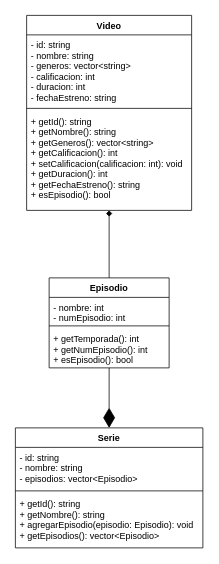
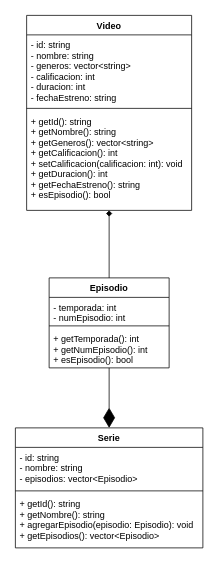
node "- nombre: int - numEpisodio: int": label "- nombre: int - numEpisodio: int" -> "- temporada: int - numEpisodio: int"
